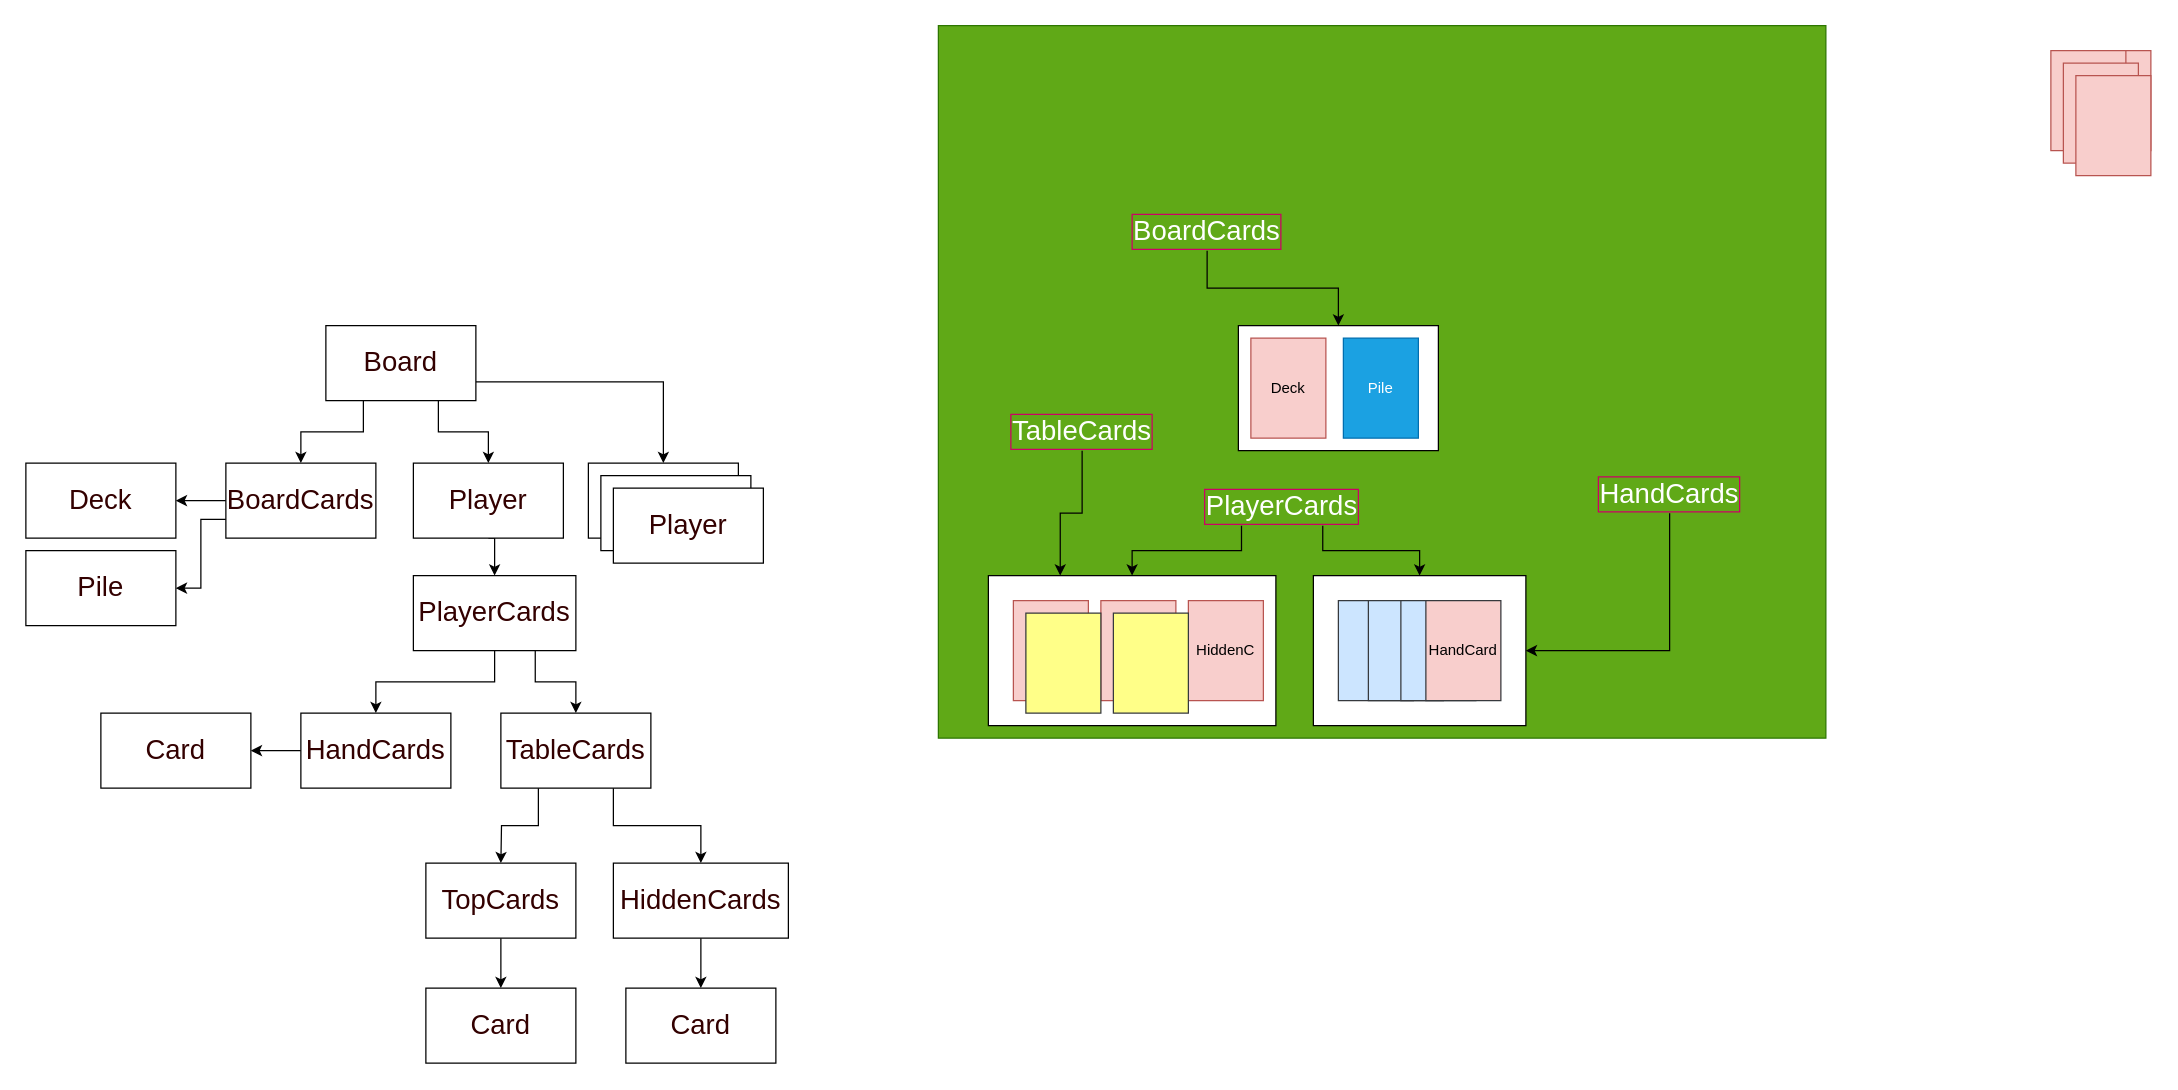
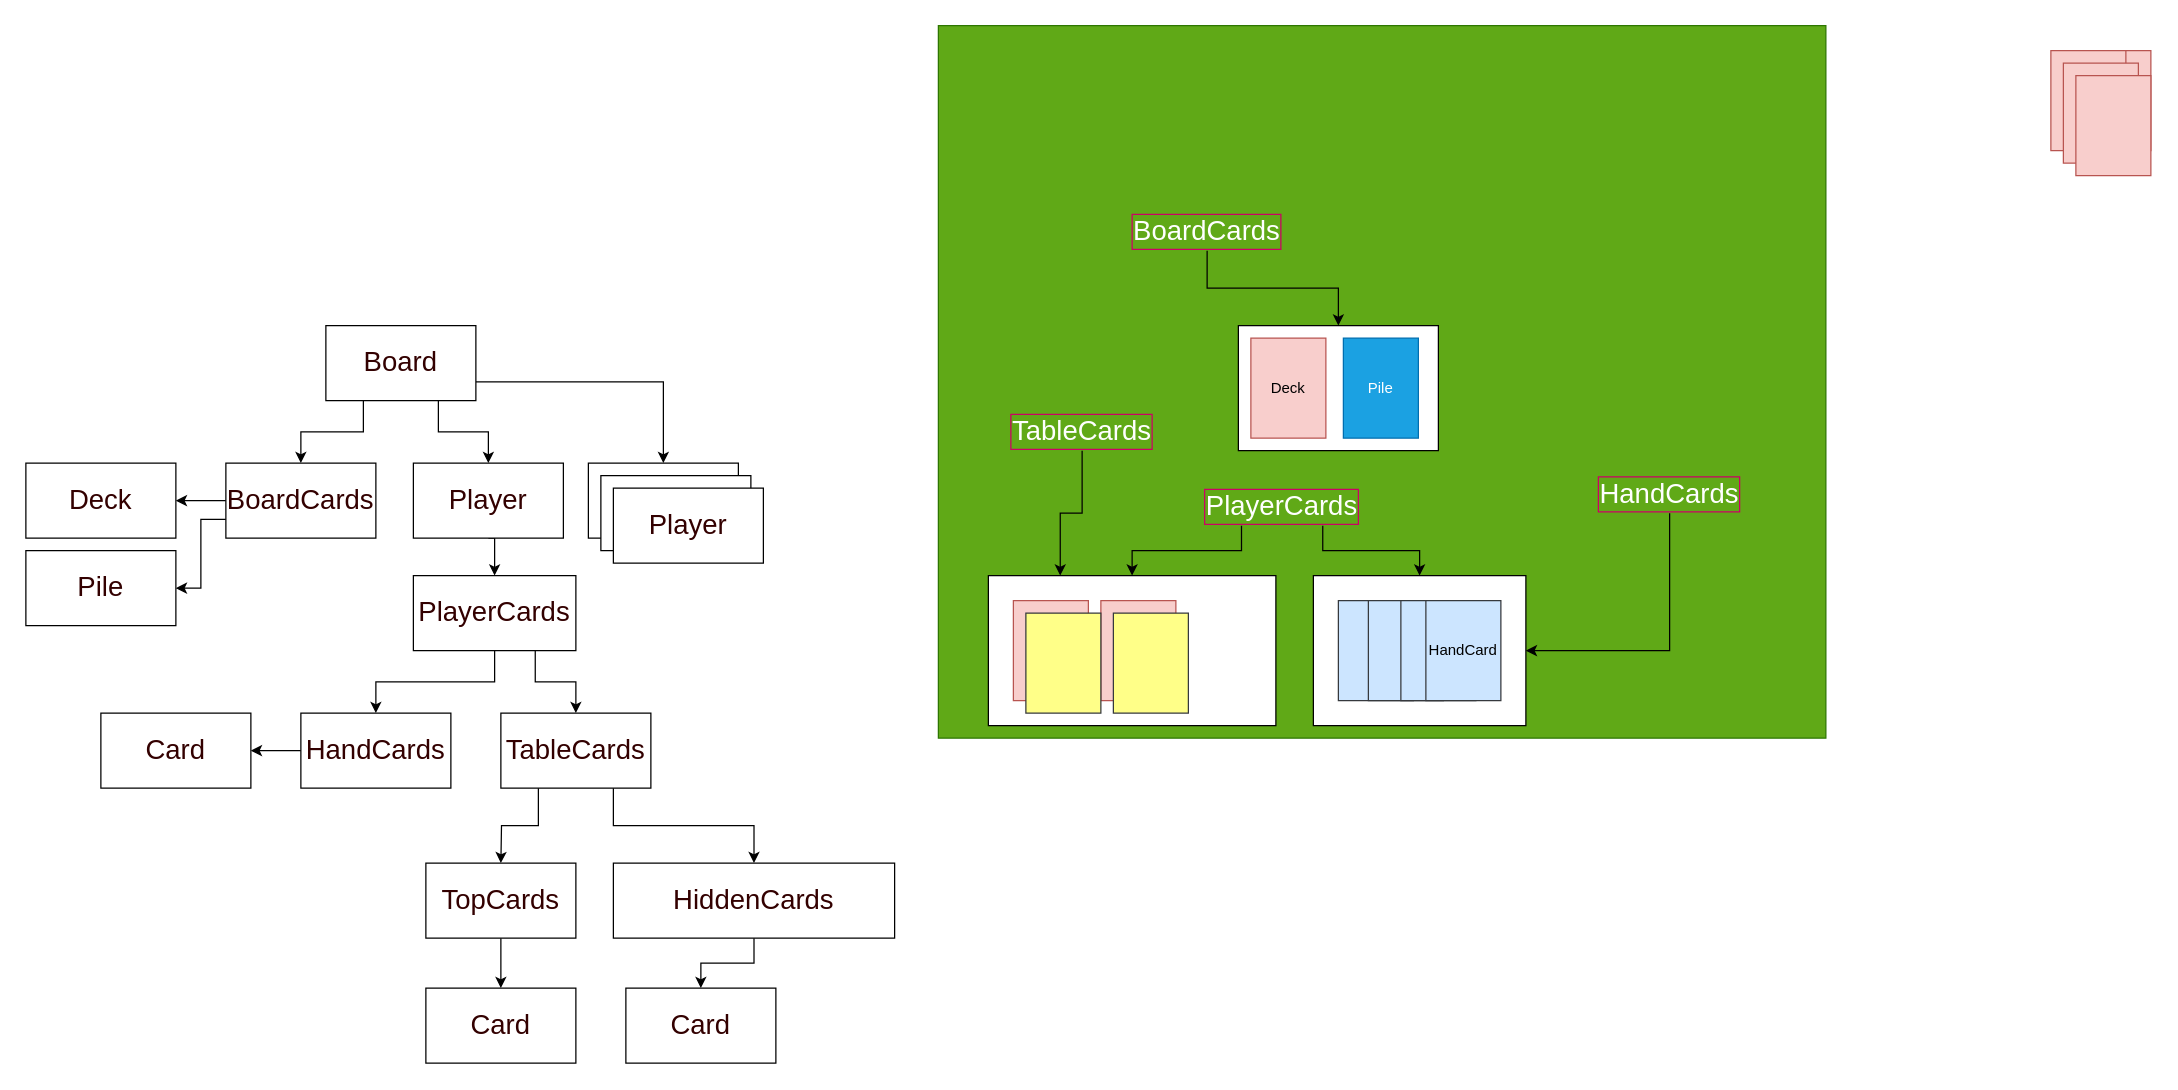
node "HiddenC": removed
node "HandCard": fillcolor #f8cecc -> #cce5ff
node "HiddenCards": size 175x75 -> 281x75
